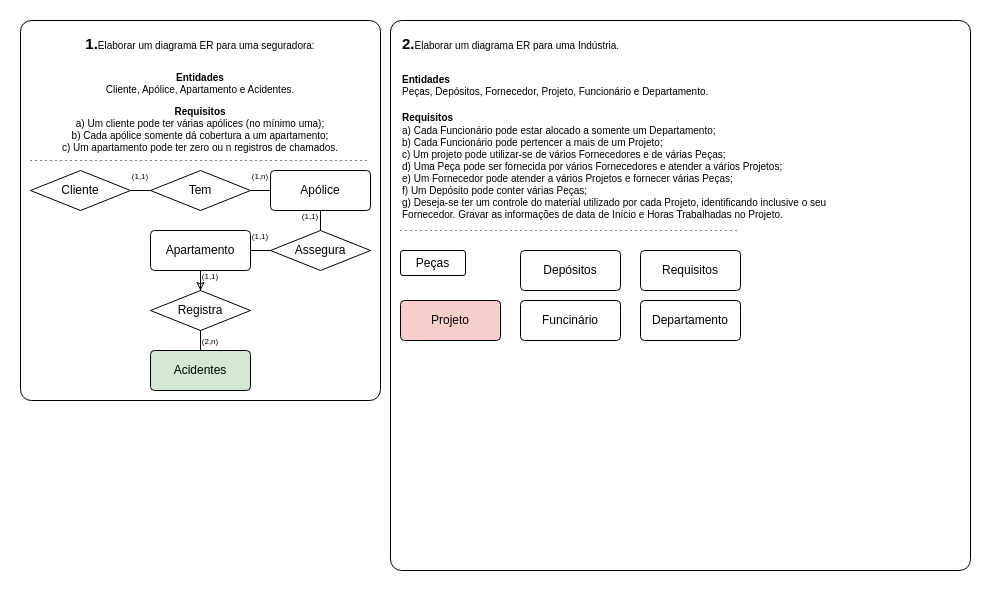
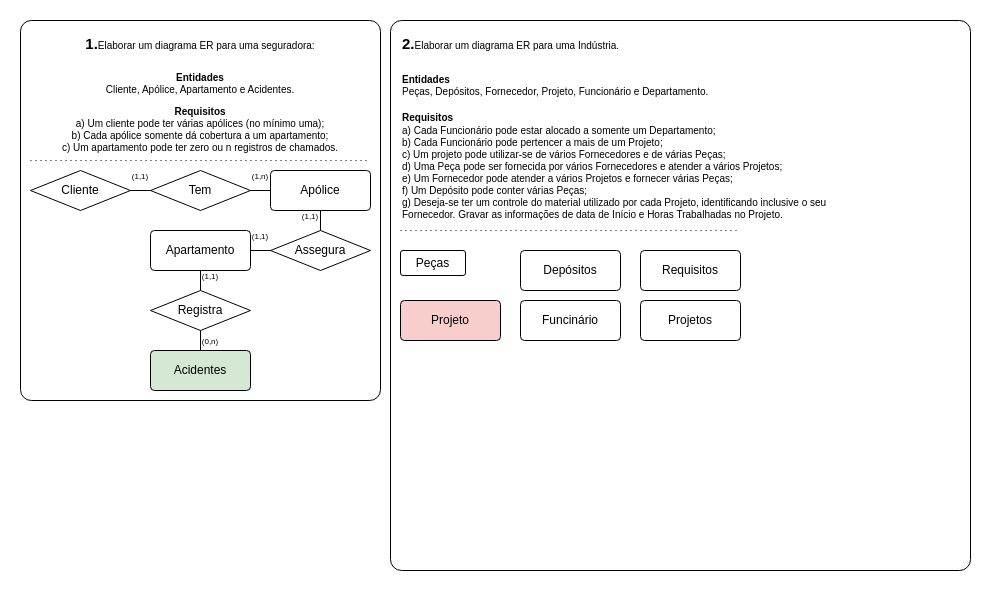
edge "Apartamento" -> "Registra": arrowhead classic -> none
node "Departamento": label "Departamento" -> "Projetos"
node "(2,n)": label "(2,n)" -> "(0,n)"
